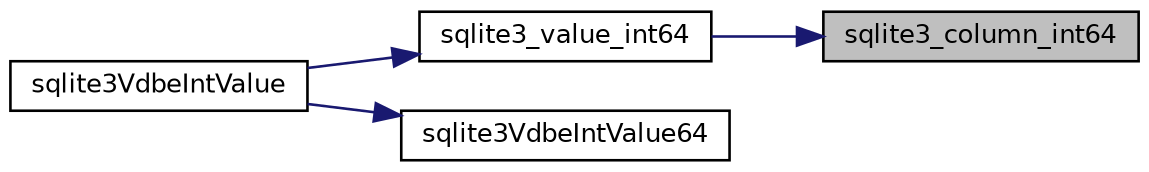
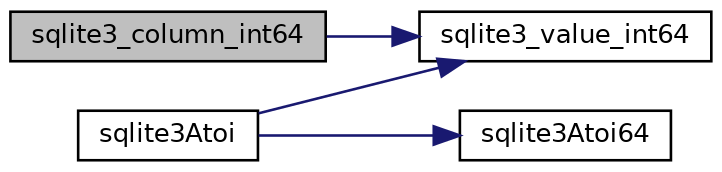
edge "sqlite3_value_int64" -> "sqlite3_column_int64": reversed
node "sqlite3VdbeIntValue": label "sqlite3VdbeIntValue" -> "sqlite3Atoi"
node "sqlite3VdbeIntValue64": label "sqlite3VdbeIntValue64" -> "sqlite3Atoi64"
